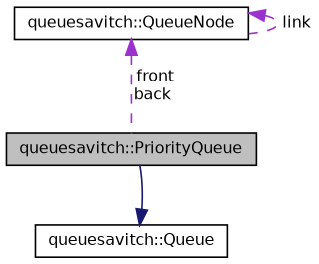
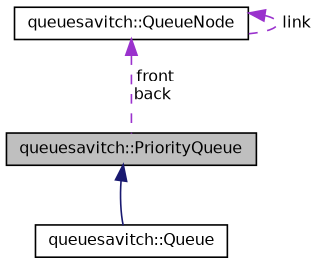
edge "queuesavitch::PriorityQueue" -> "queuesavitch::Queue": reversed
